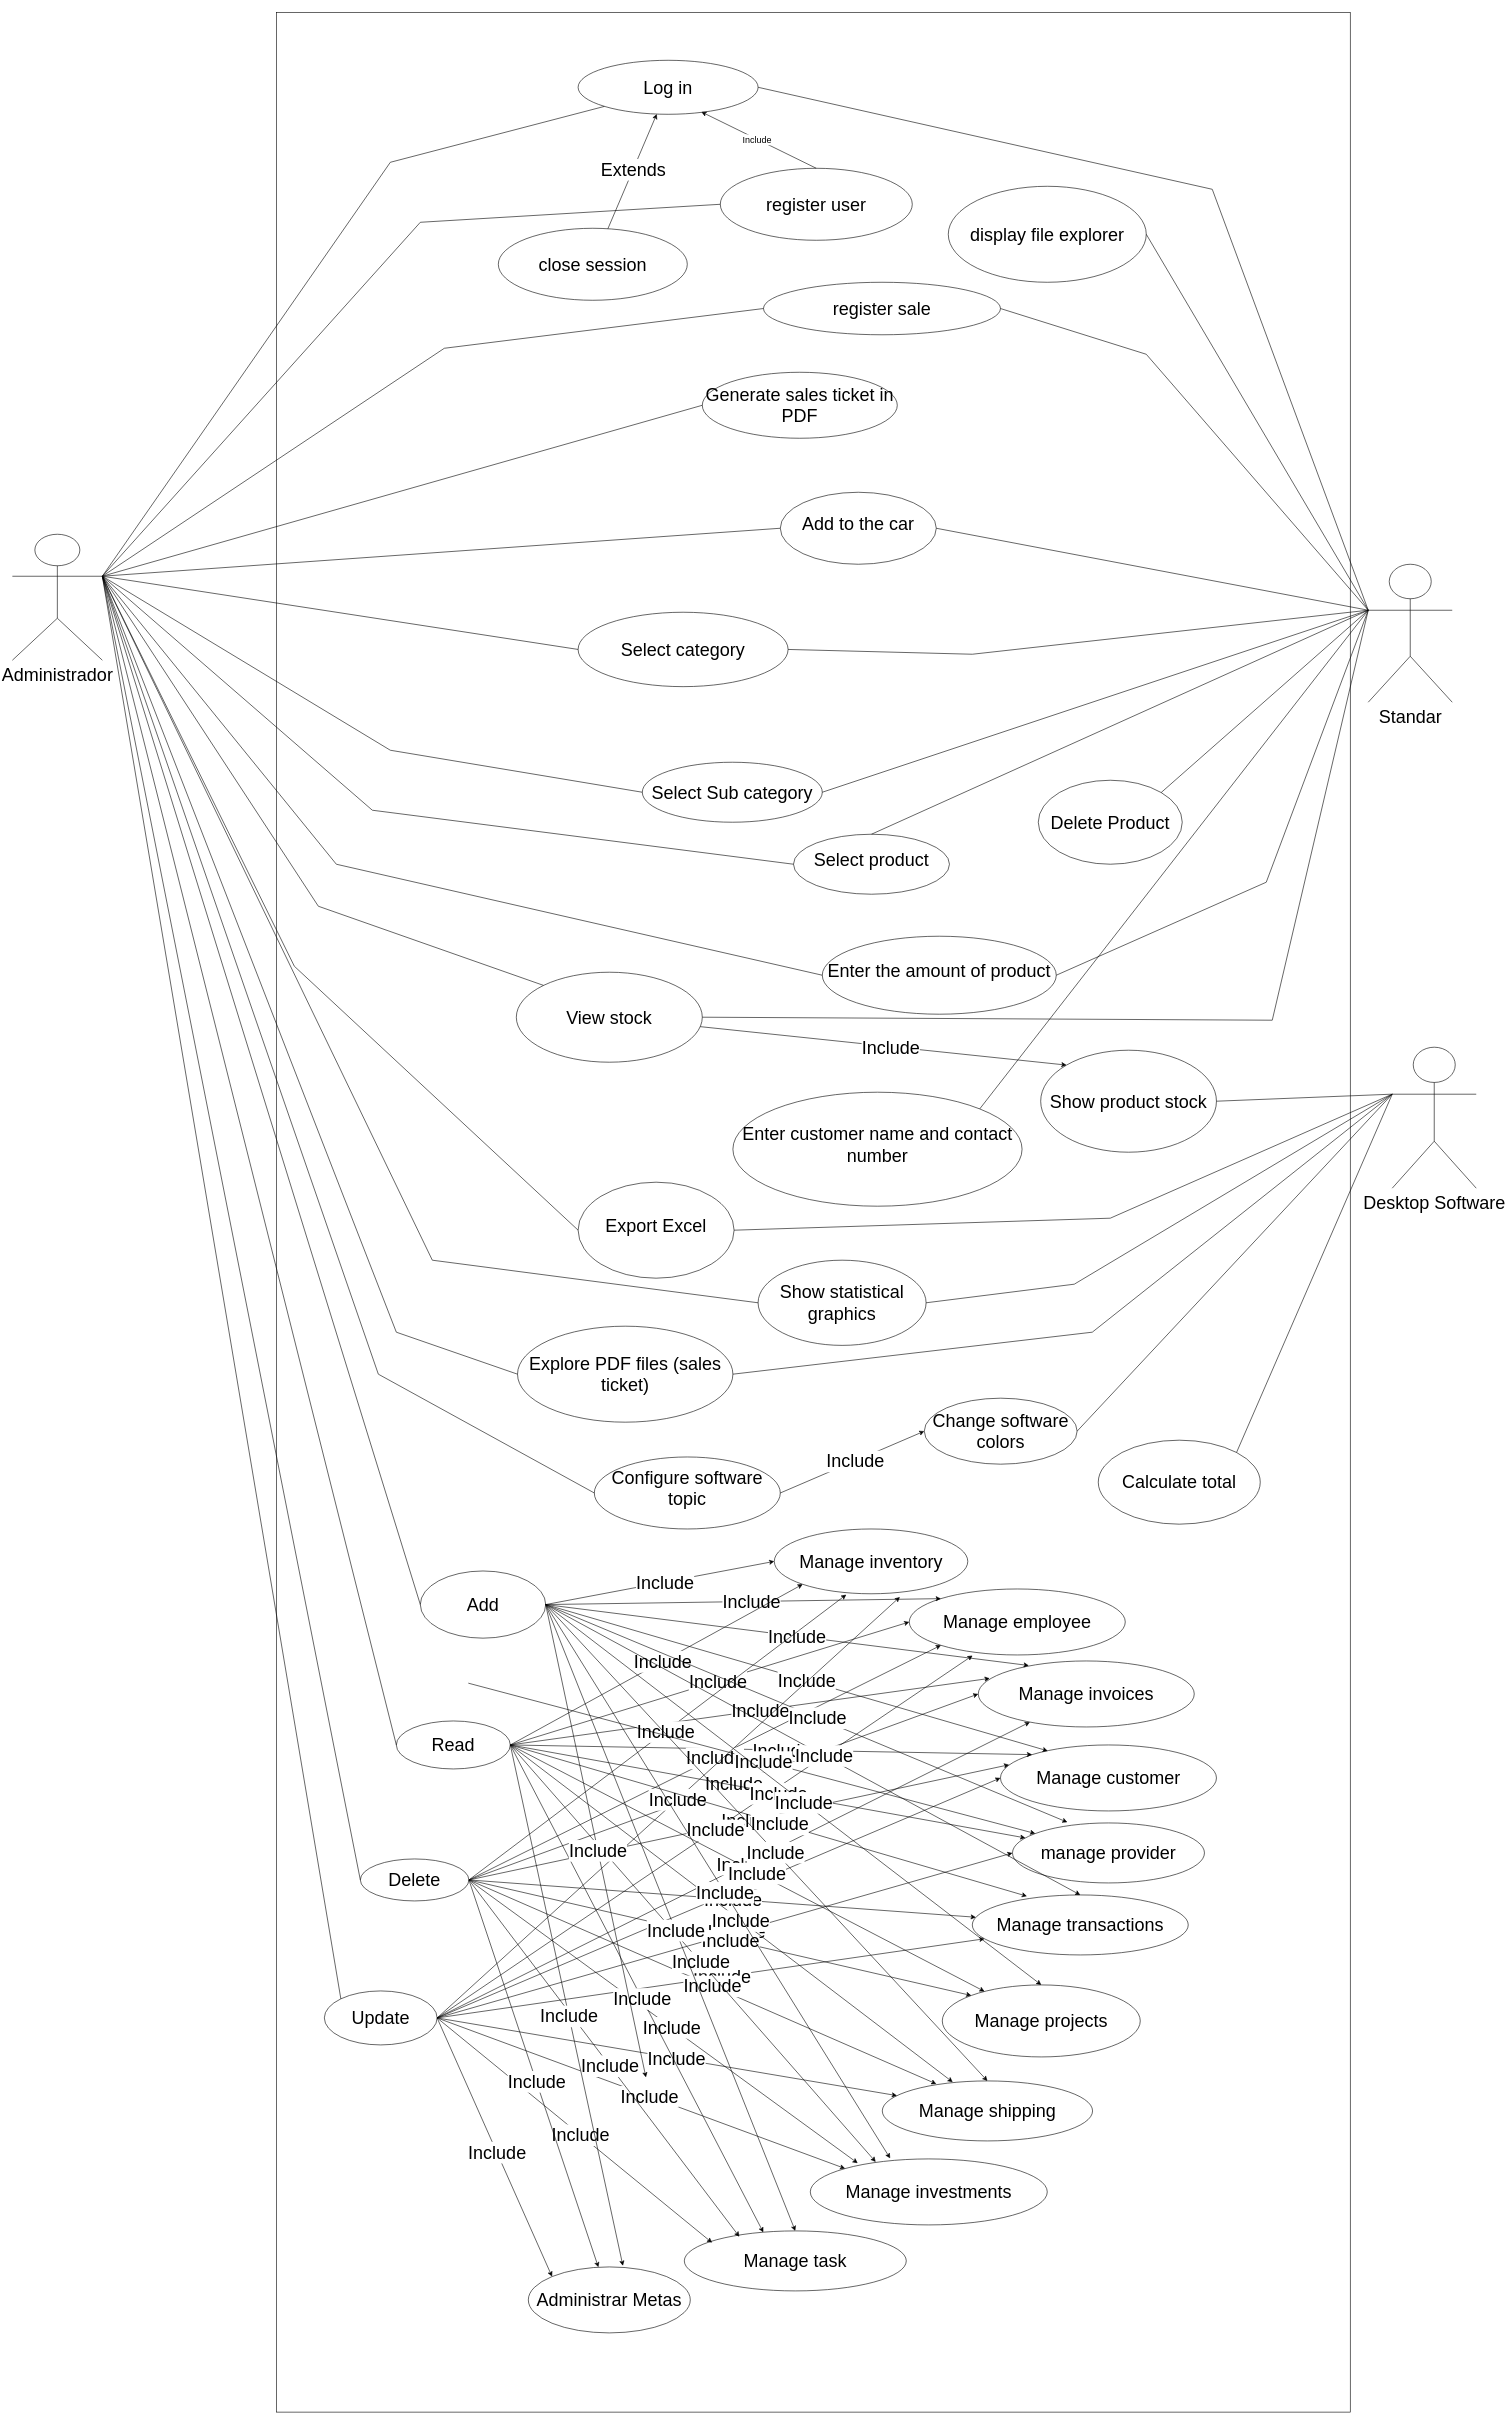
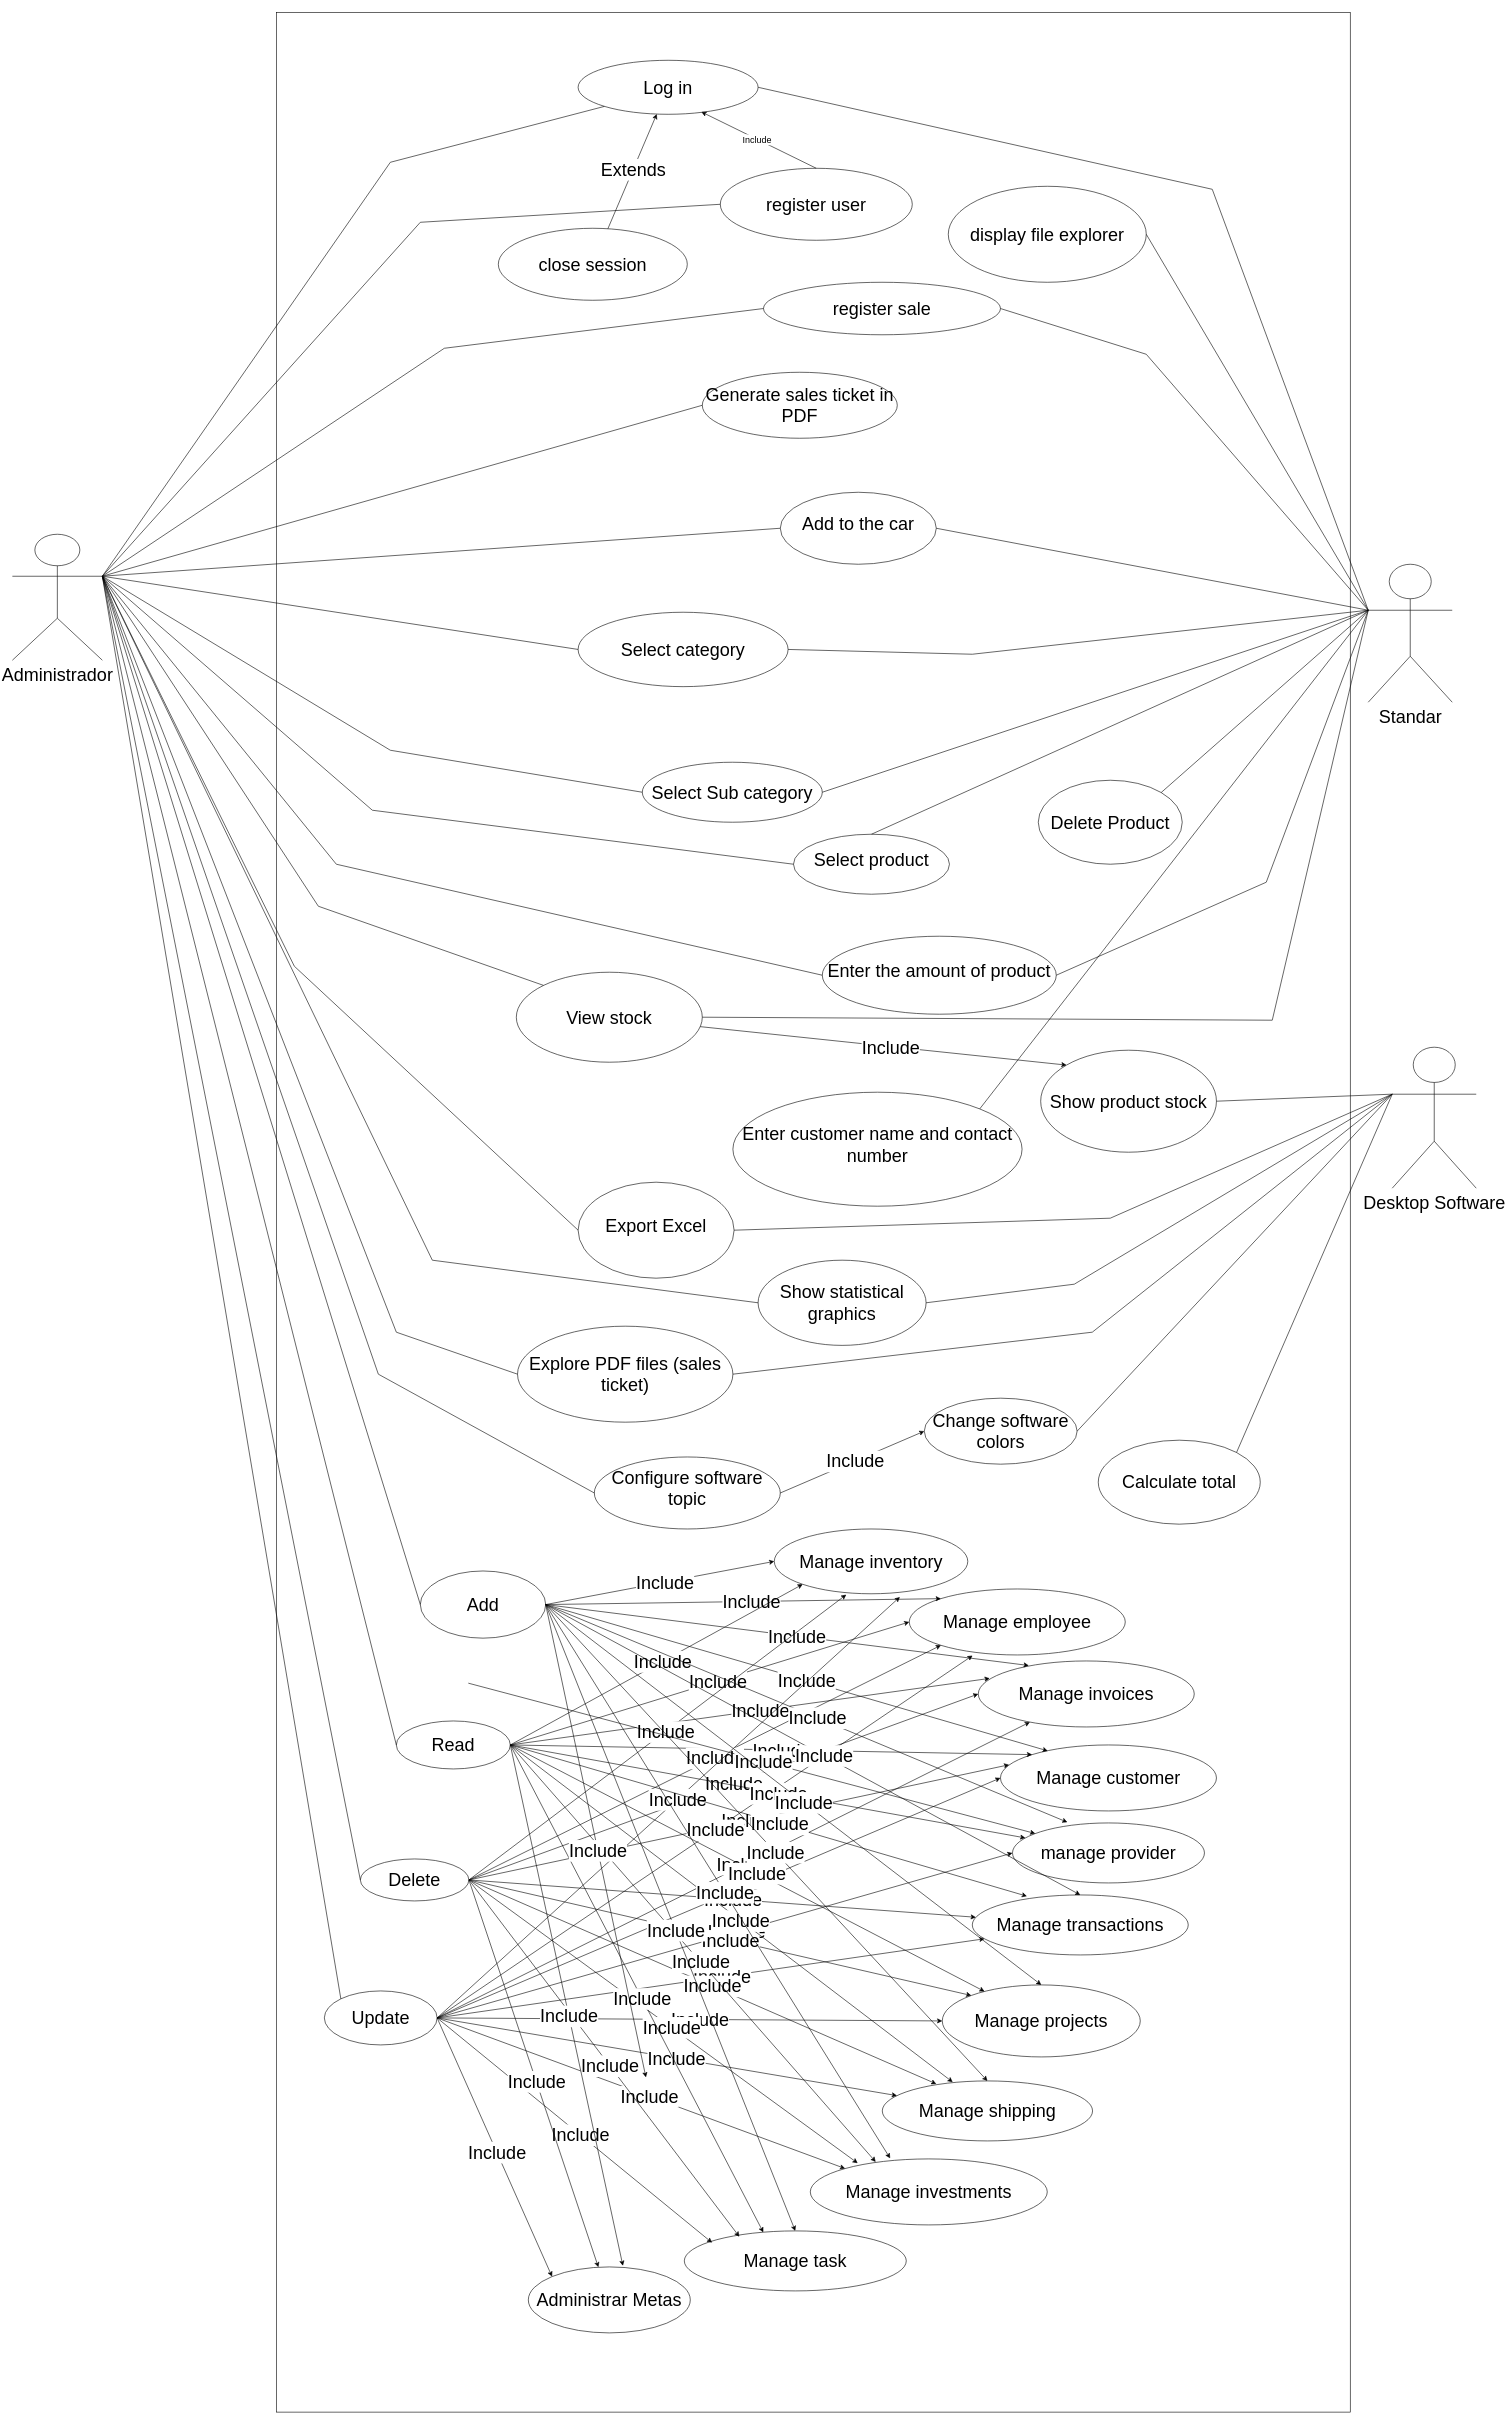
edge "Update" -> "Manage projects": added, label "Include"
